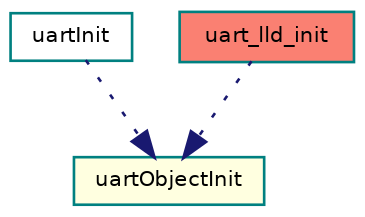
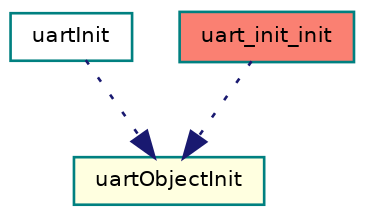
node "uart_lld_init": label "uart_lld_init" -> "uart_init_init"
